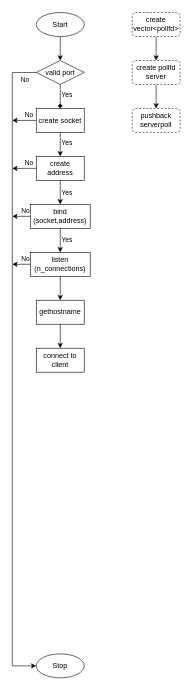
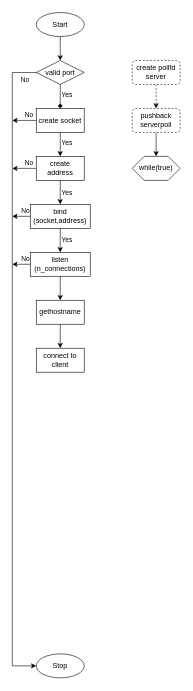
node "create vector<pollfd>": removed
edge "create vector<pollfd>" -> "create pollfd server": removed
edge "create pollfd server" -> "pushback serverpoll": style solid -> dashed
edge "pushback serverpoll" -> "while(true)": added
node "while(true)": added
